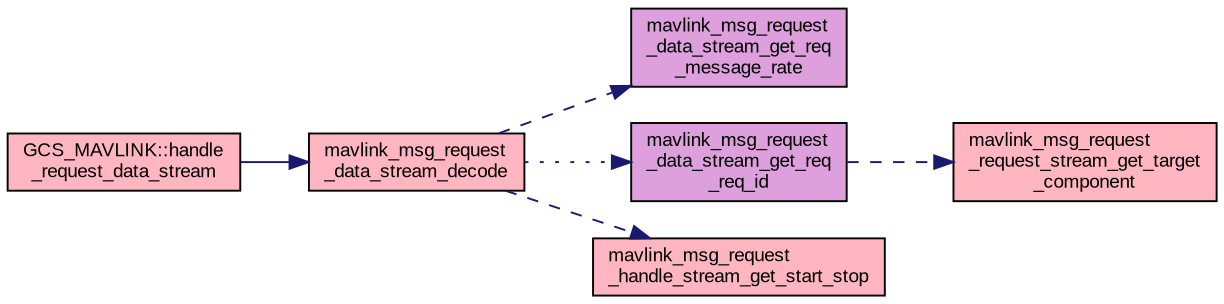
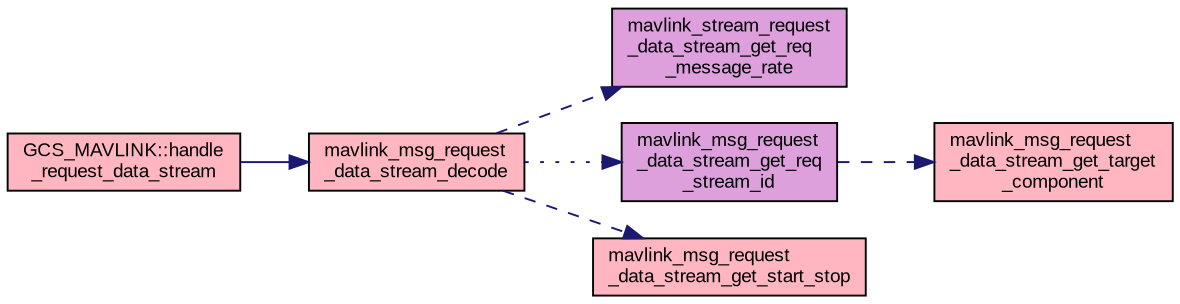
node "mavlink_msg_request _data_stream_get_req _message_rate": label "mavlink_msg_request _data_stream_get_req _message_rate" -> "mavlink_stream_request _data_stream_get_req _message_rate"
node "mavlink_msg_request _data_stream_get_req _req_id": label "mavlink_msg_request _data_stream_get_req _req_id" -> "mavlink_msg_request _data_stream_get_req _stream_id"
node "mavlink_msg_request _request_stream_get_target _component": label "mavlink_msg_request _request_stream_get_target _component" -> "mavlink_msg_request _data_stream_get_target _component"
node "mavlink_msg_request _handle_stream_get_start_stop": label "mavlink_msg_request _handle_stream_get_start_stop" -> "mavlink_msg_request _data_stream_get_start_stop"
